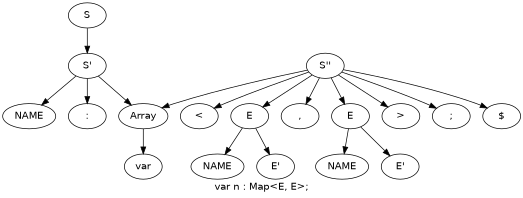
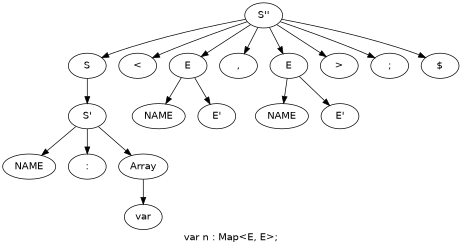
edge "S''" -> "Array": now "S''" -> "S"
